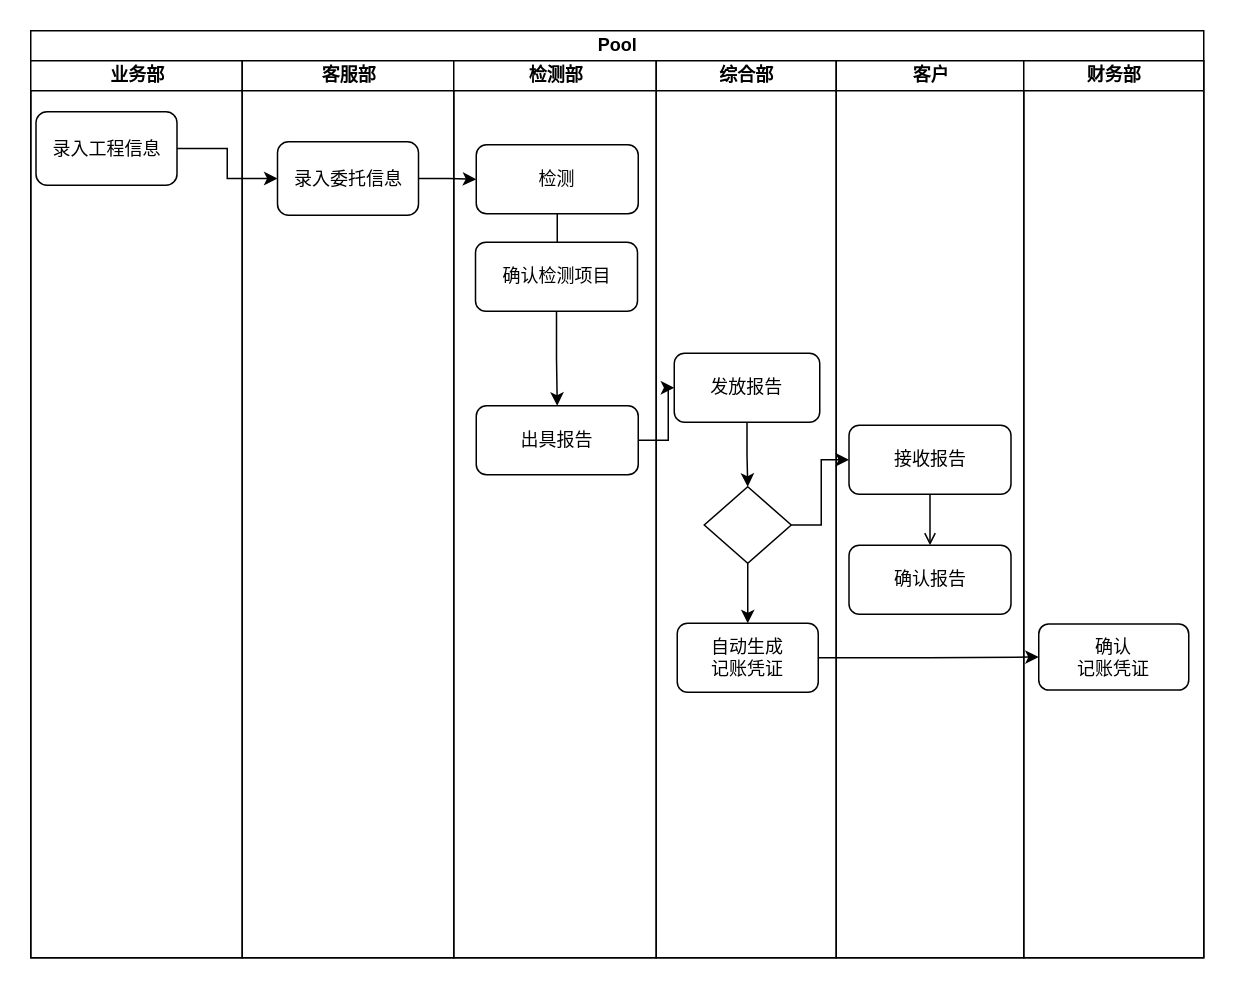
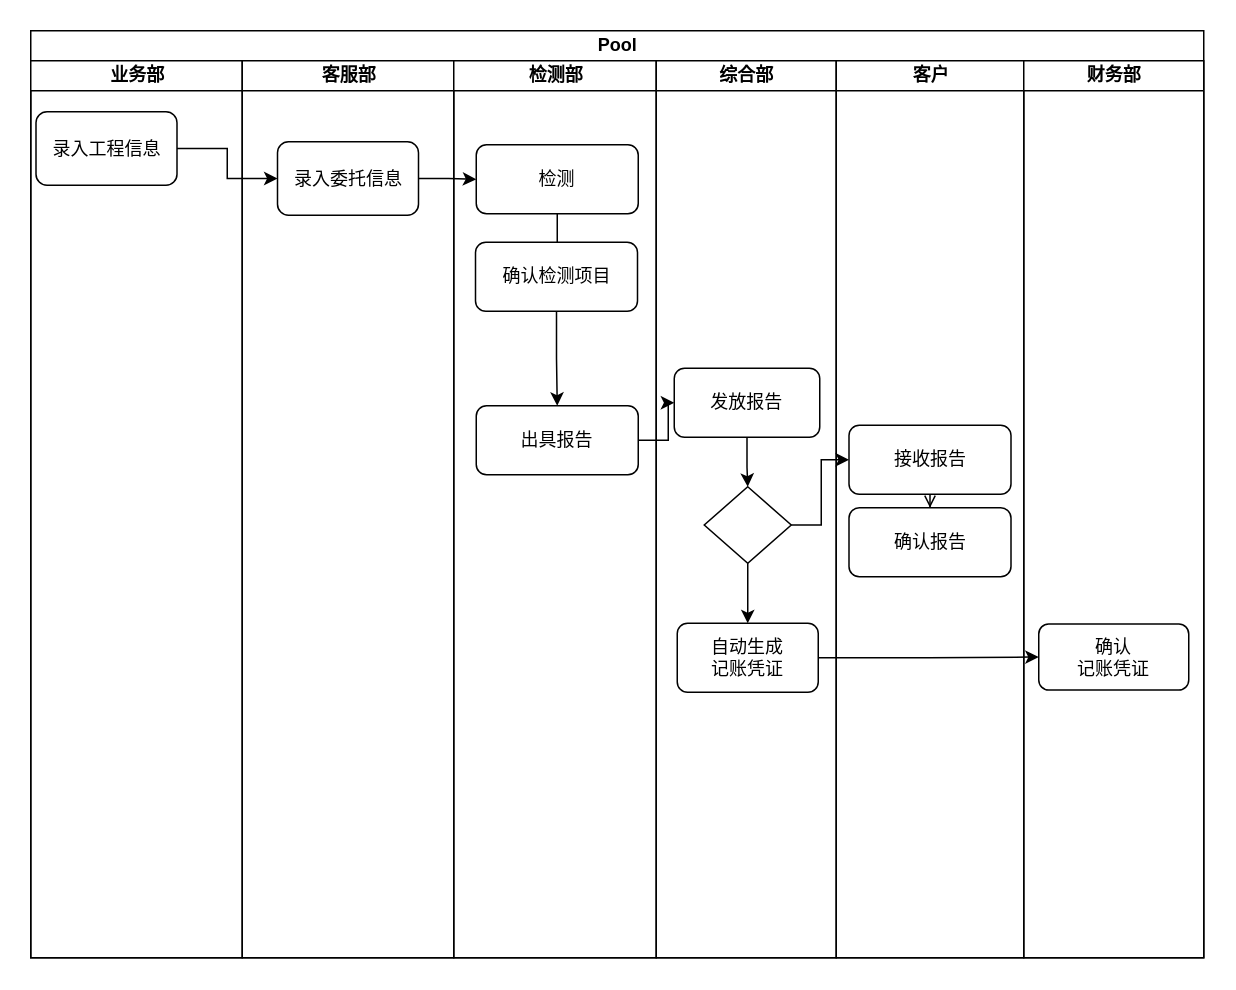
node "发放报告": moved (747, 388) -> (747, 403)
node "确认报告": moved (930, 580) -> (930, 542)
